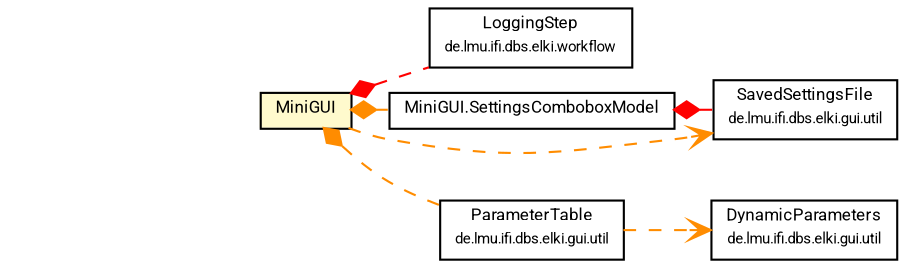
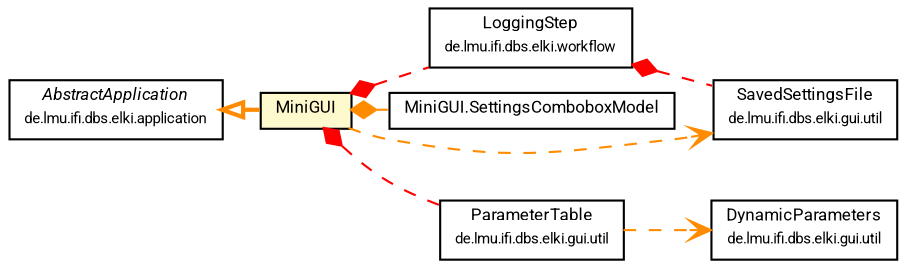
node "AbstractApplication": added
edge "SavedSettingsFile" -> "MiniGUI.SettingsComboboxModel": now "SavedSettingsFile" -> "LoggingStep"
edge "ParameterTable" -> "MiniGUI": color darkorange -> red
